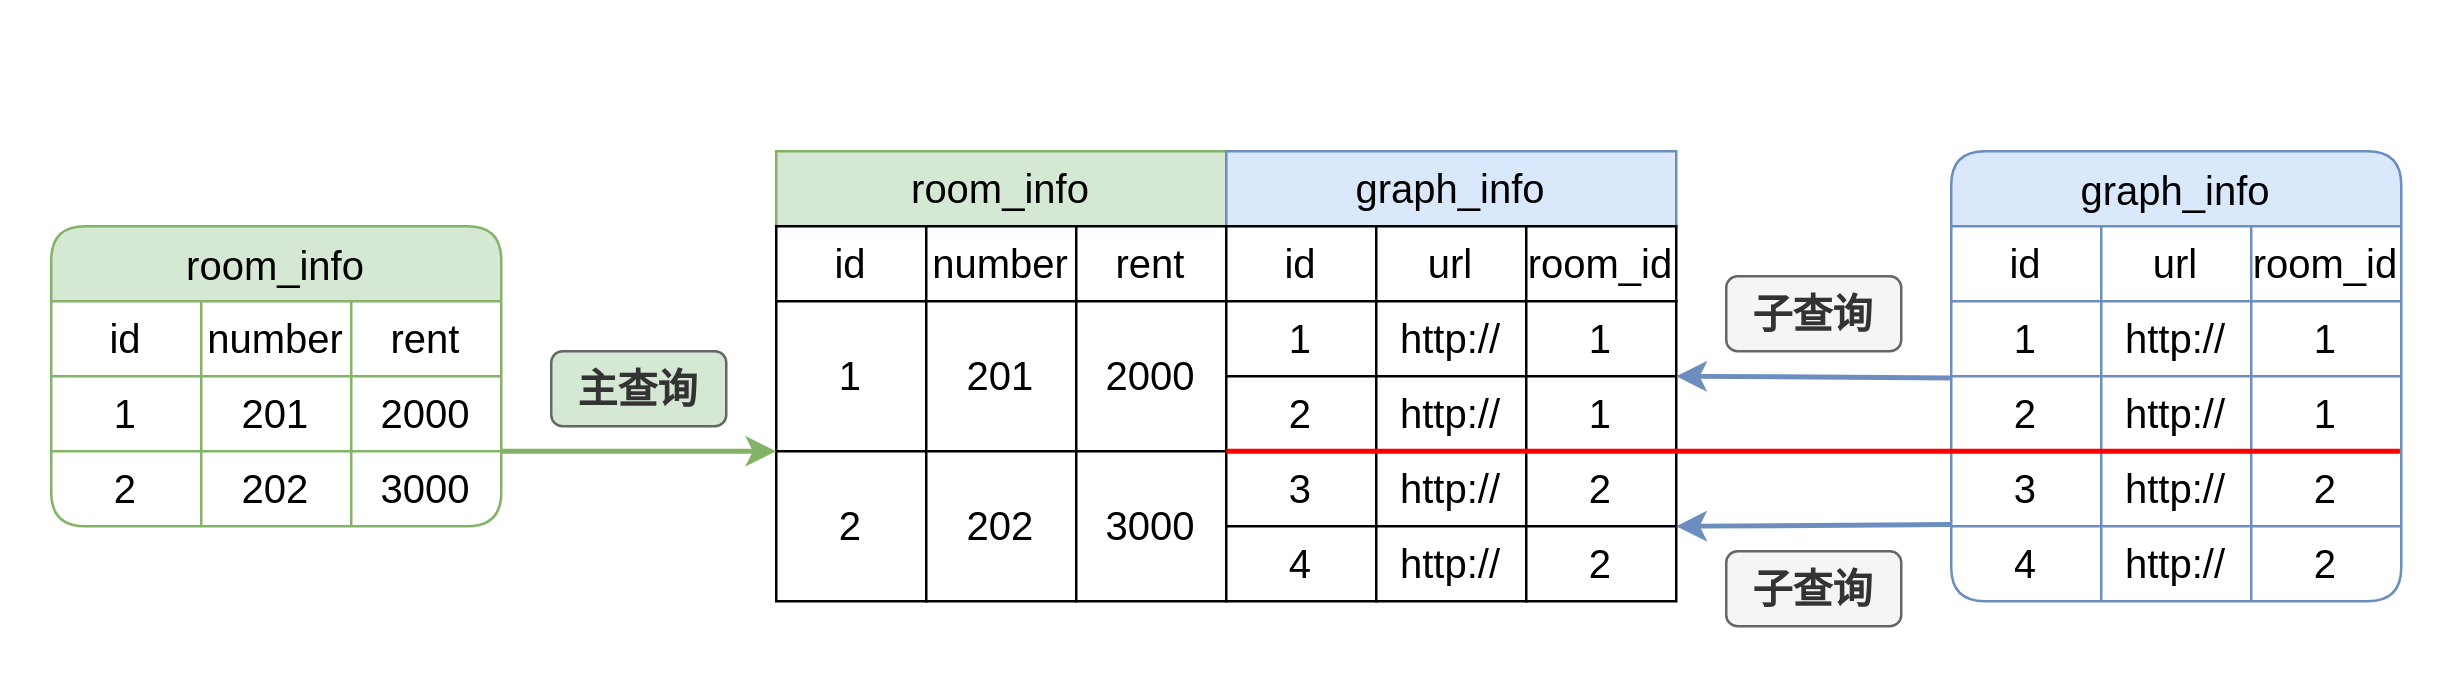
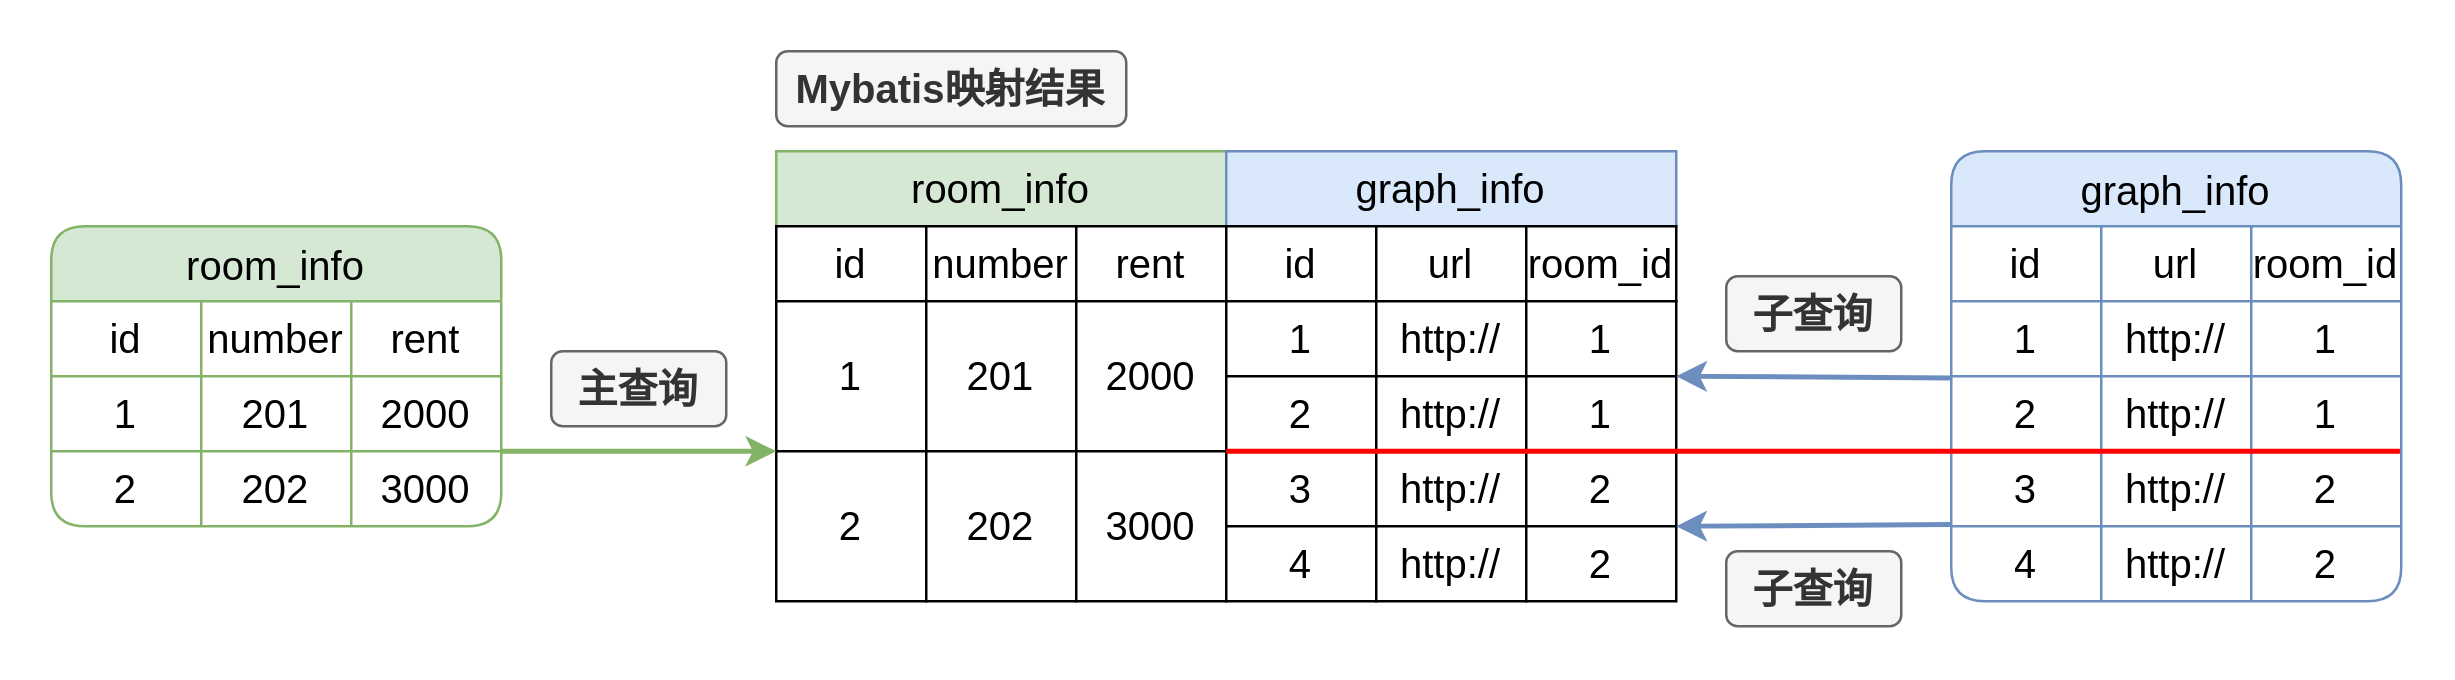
node "Mybatis映射结果": added
node "主查询": fillcolor #d5e8d4 -> #f5f5f5
